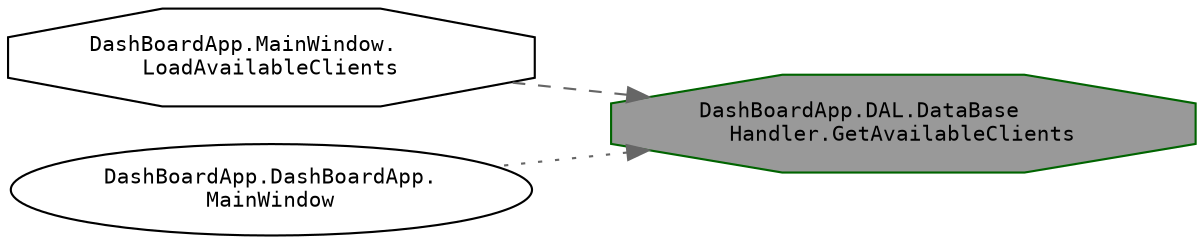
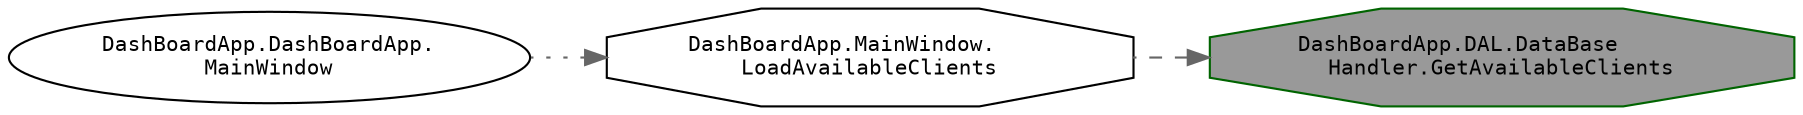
edge "DashBoardApp.DashBoardApp. MainWindow" -> "DashBoardApp.DAL.DataBase Handler.GetAvailableClients": now "DashBoardApp.DashBoardApp. MainWindow" -> "DashBoardApp.MainWindow. LoadAvailableClients"
